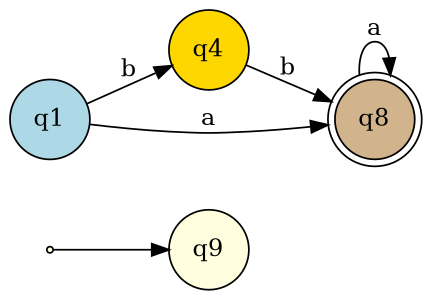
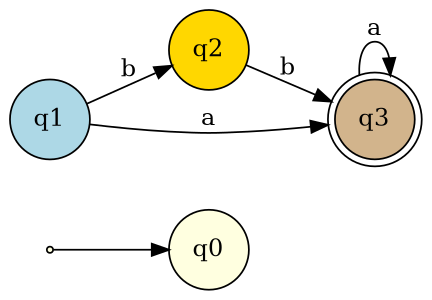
node "q4": label "q4" -> "q2"
node "q8": label "q8" -> "q3"
node "q9": label "q9" -> "q0"
